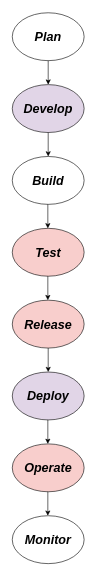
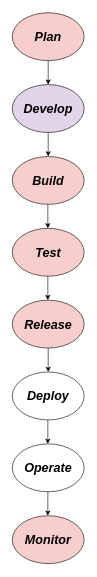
node "Plan": fillcolor #ffffff -> #f8cecc
node "Build": fillcolor #ffffff -> #f8cecc
node "Deploy": fillcolor #e1d5e7 -> #ffffff
node "Operate": fillcolor #f8cecc -> #ffffff
node "Monitor": fillcolor #ffffff -> #f8cecc
